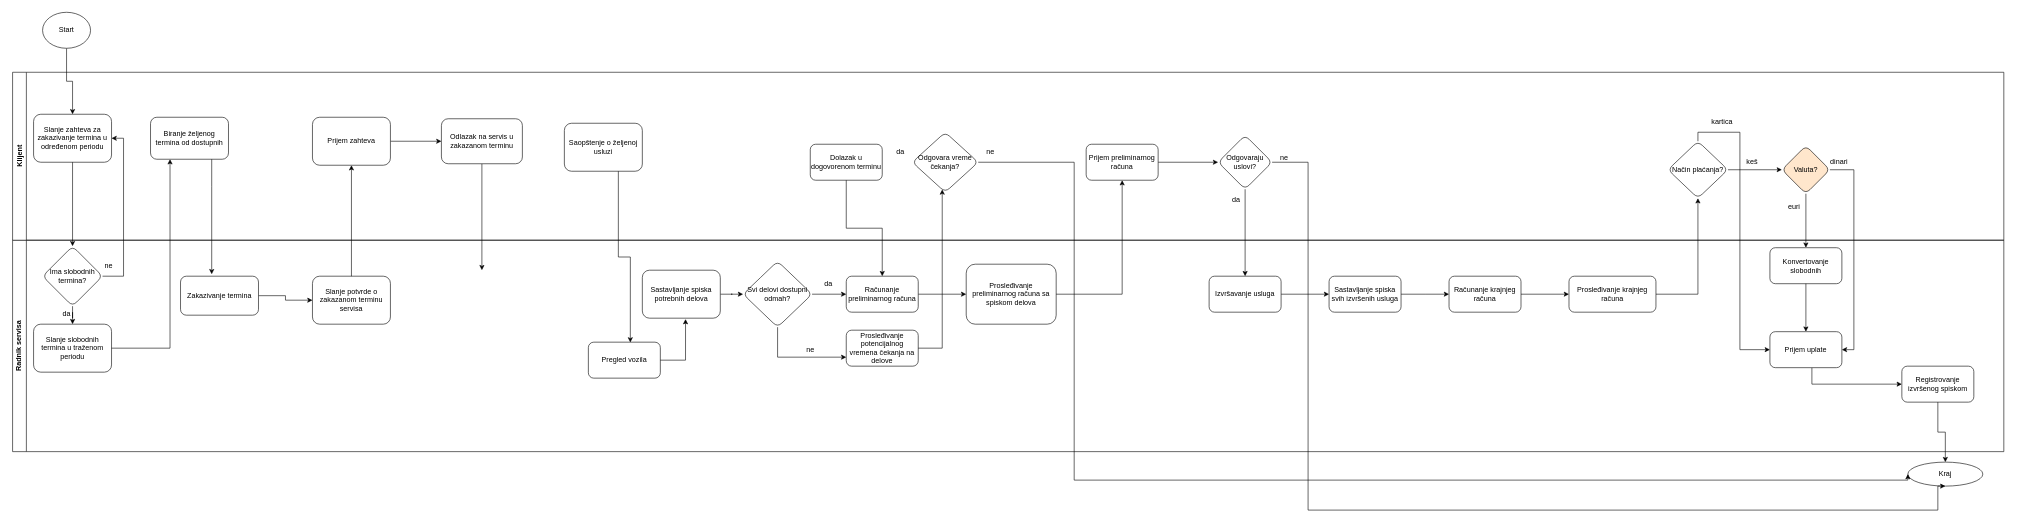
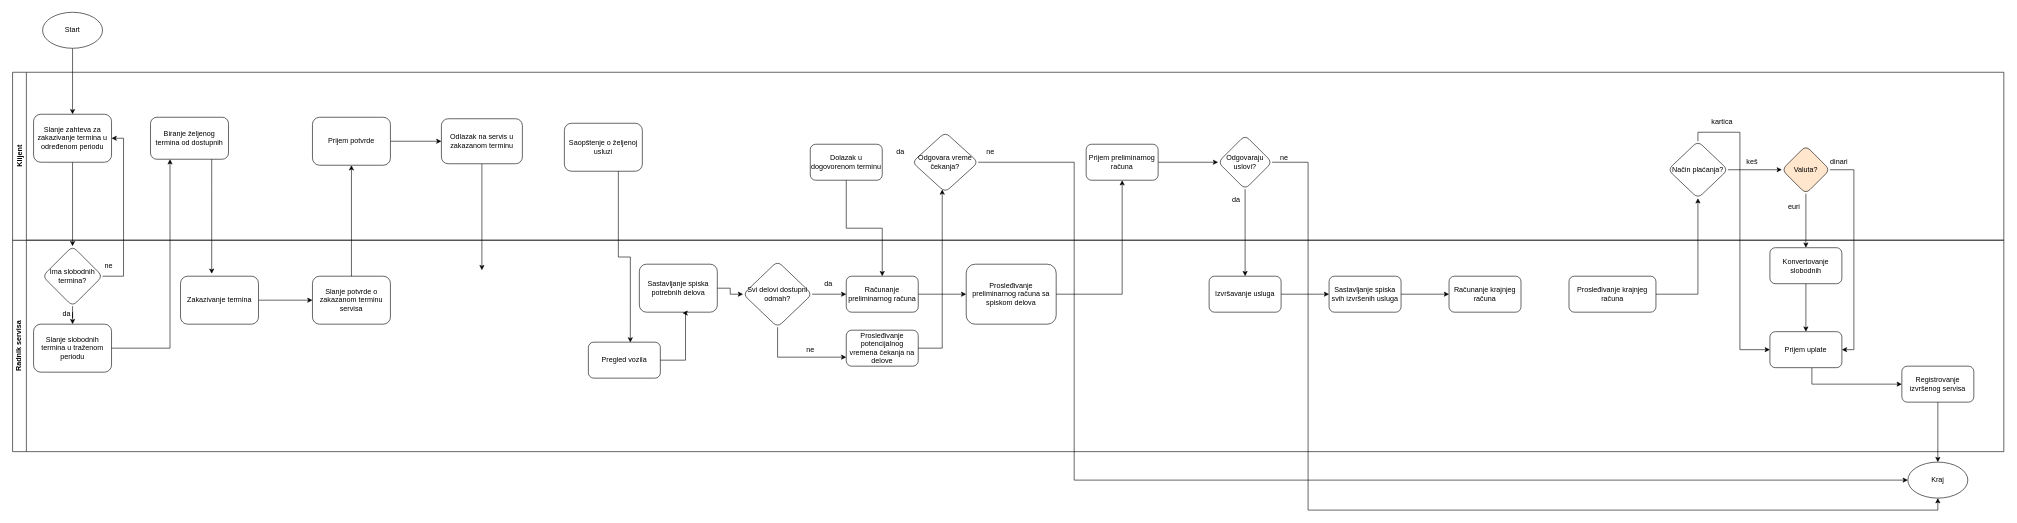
node "Start": size 48x36 -> 60x36
node "Prijem zahteva": label "Prijem zahteva" -> "Prijem potvrde"
node "Sastavljanje spiska potrebnih delova": moved (681, 294) -> (678, 288)
edge "Računanje krajnjeg računa" -> "Prosleđivanje krajnjeg računa": removed
node "Zakazivanje termina": size 78x39 -> 78x48
node "Registrovanje izvršenog spiskom": label "Registrovanje izvršenog spiskom" -> "Registrovanje izvršenog servisa"
node "Kraj": size 75x24 -> 60x36
